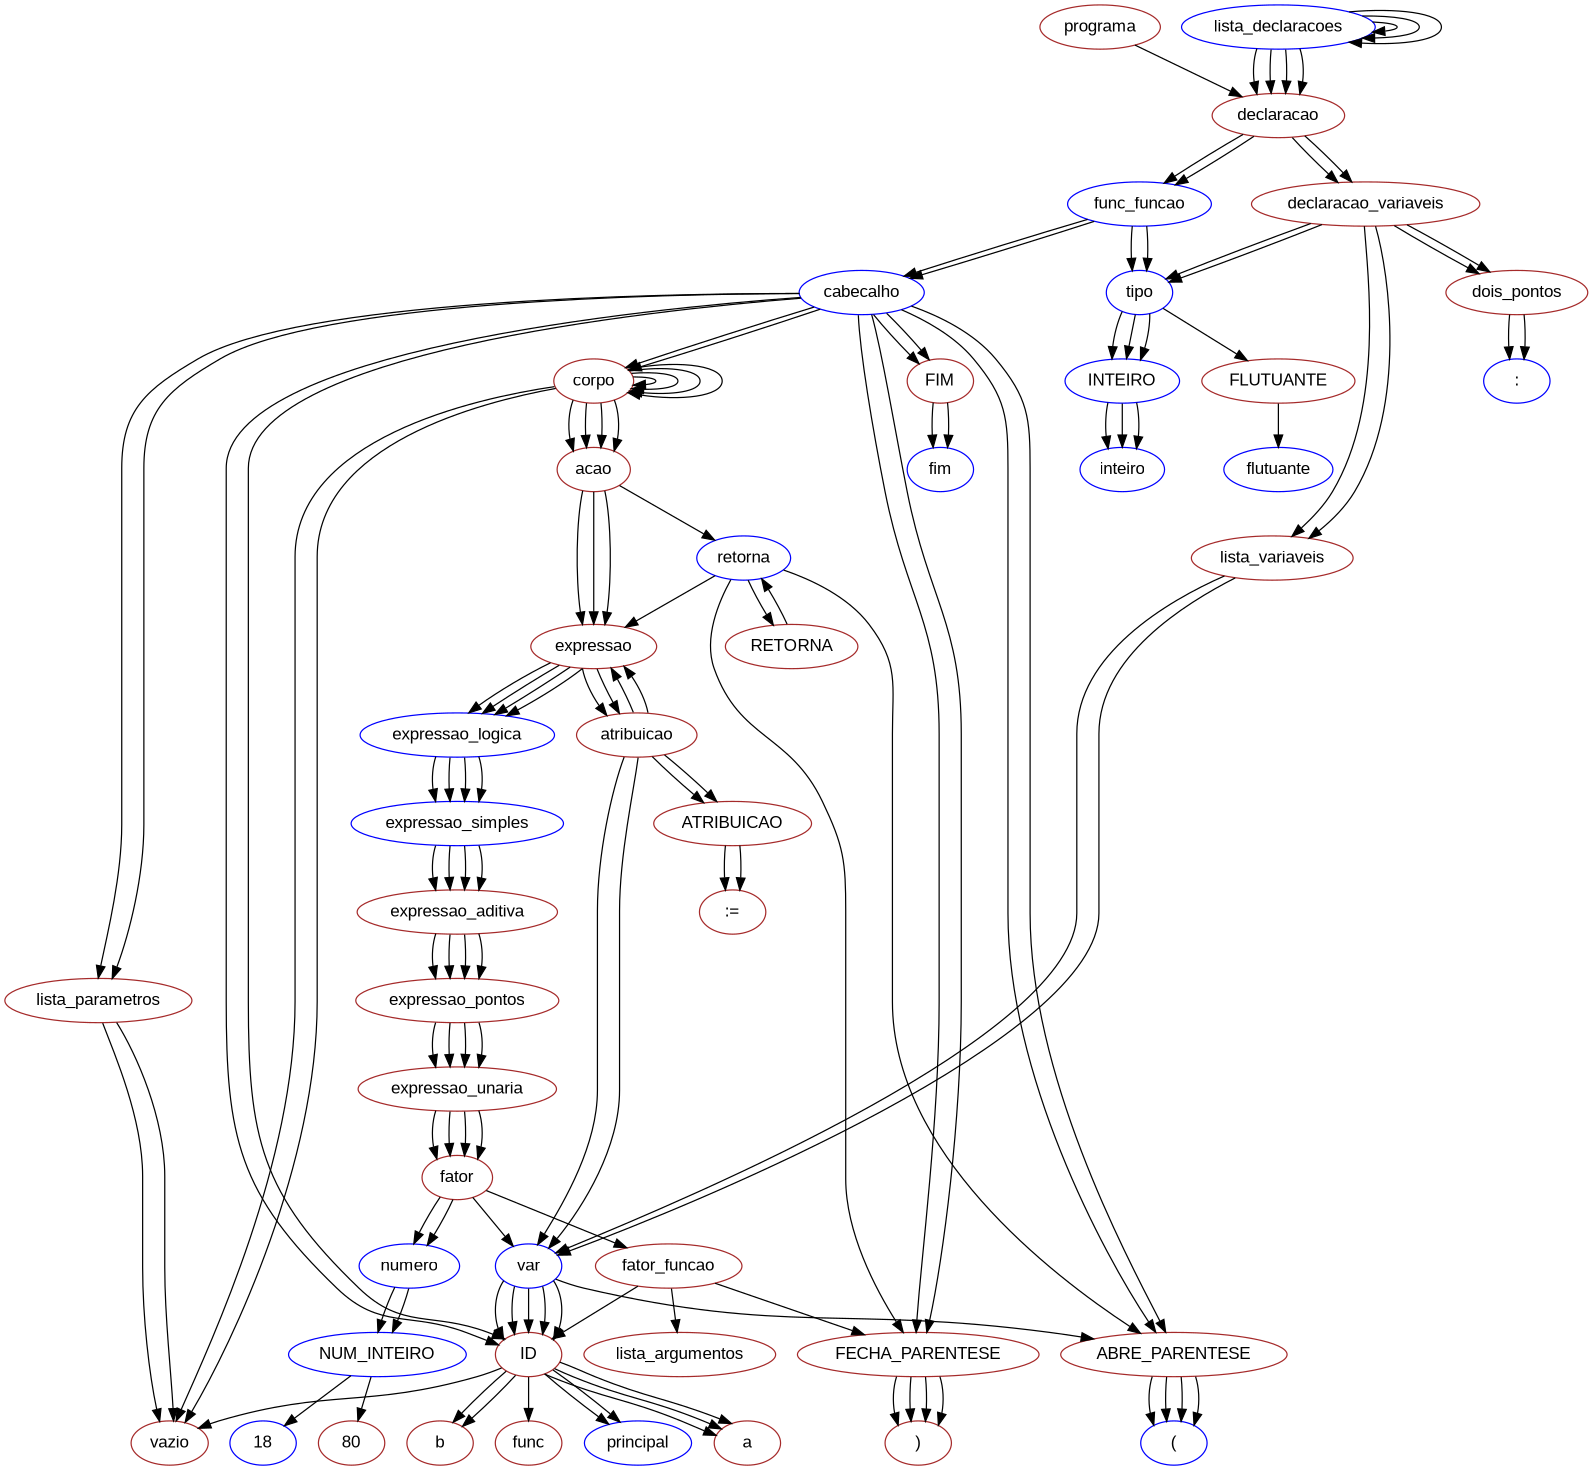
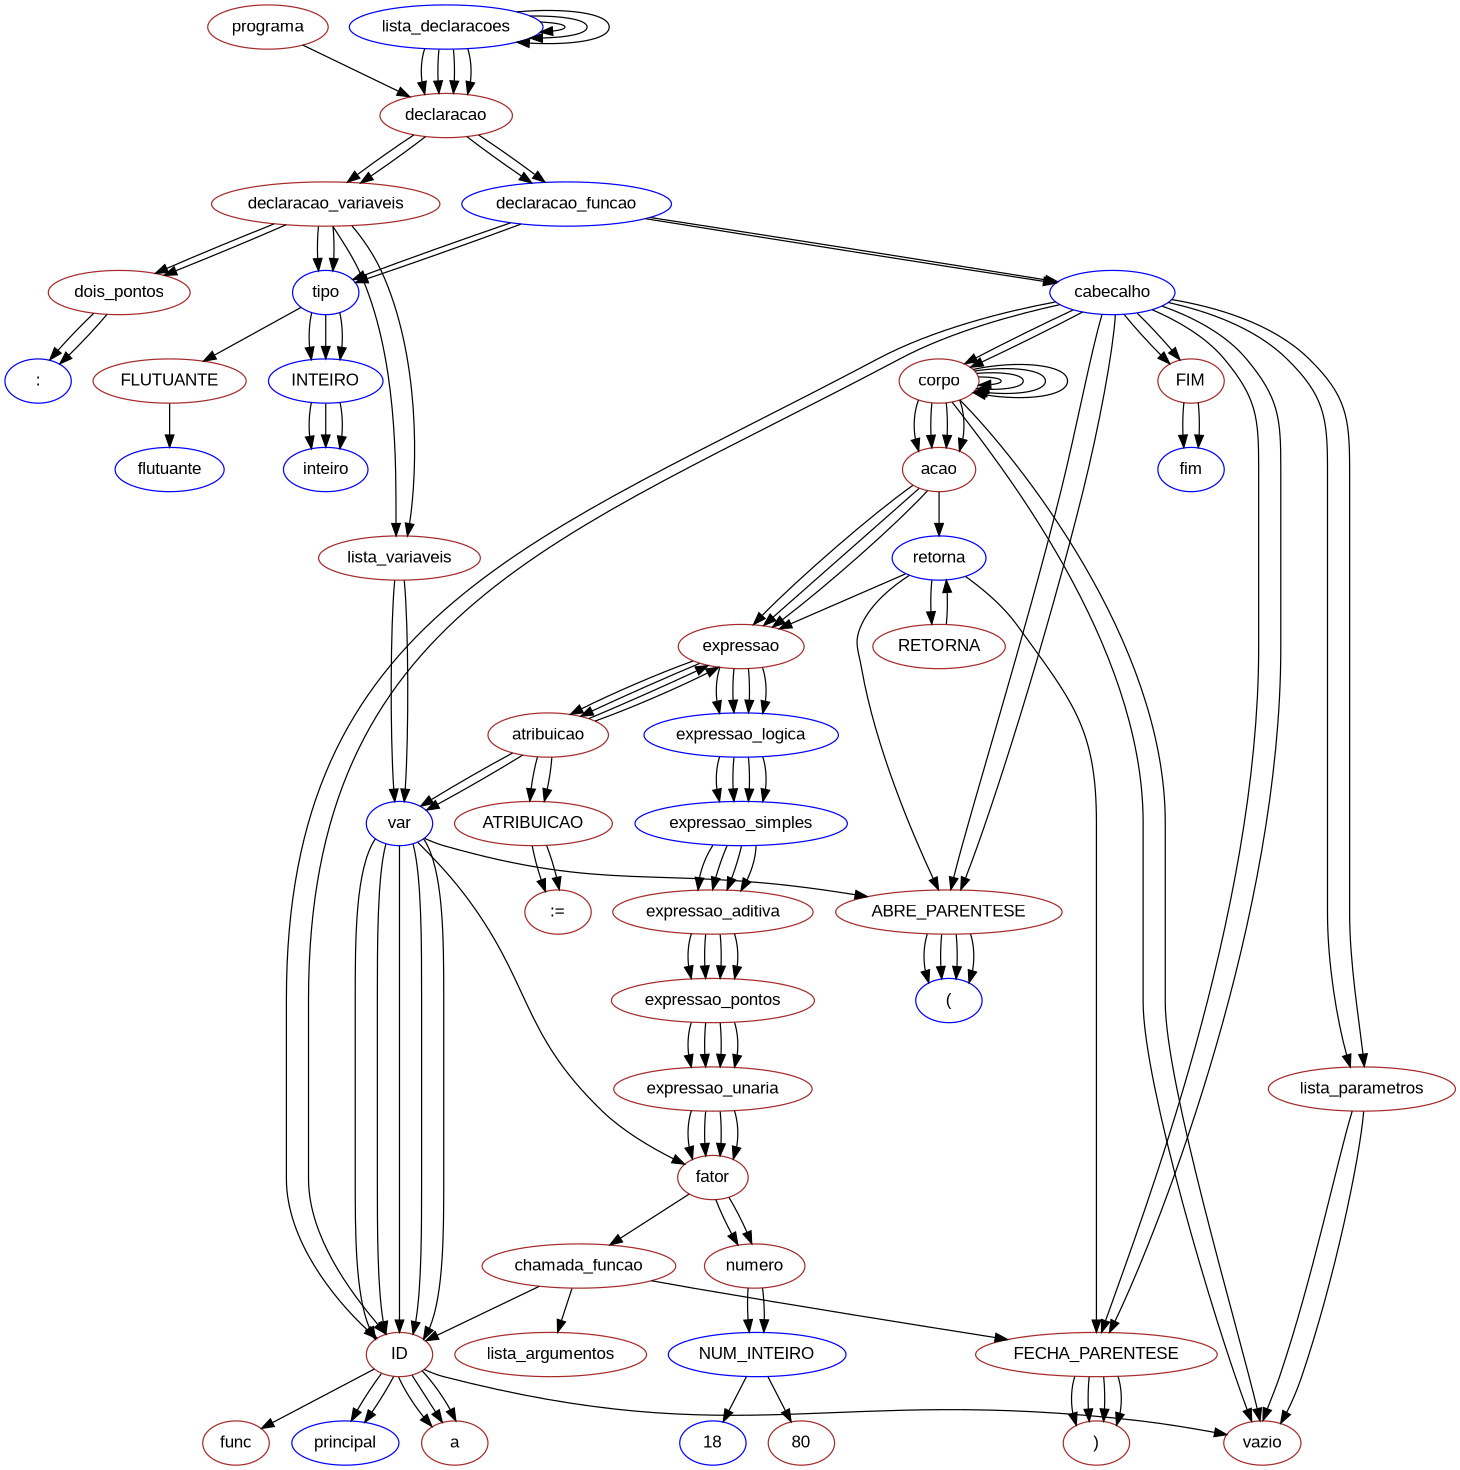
node "func_funcao": label "func_funcao" -> "declaracao_funcao"
edge "fator" -> "var": reversed
node "numero": color blue -> brown
node "fator_funcao": label "fator_funcao" -> "chamada_funcao"
node "b": removed
